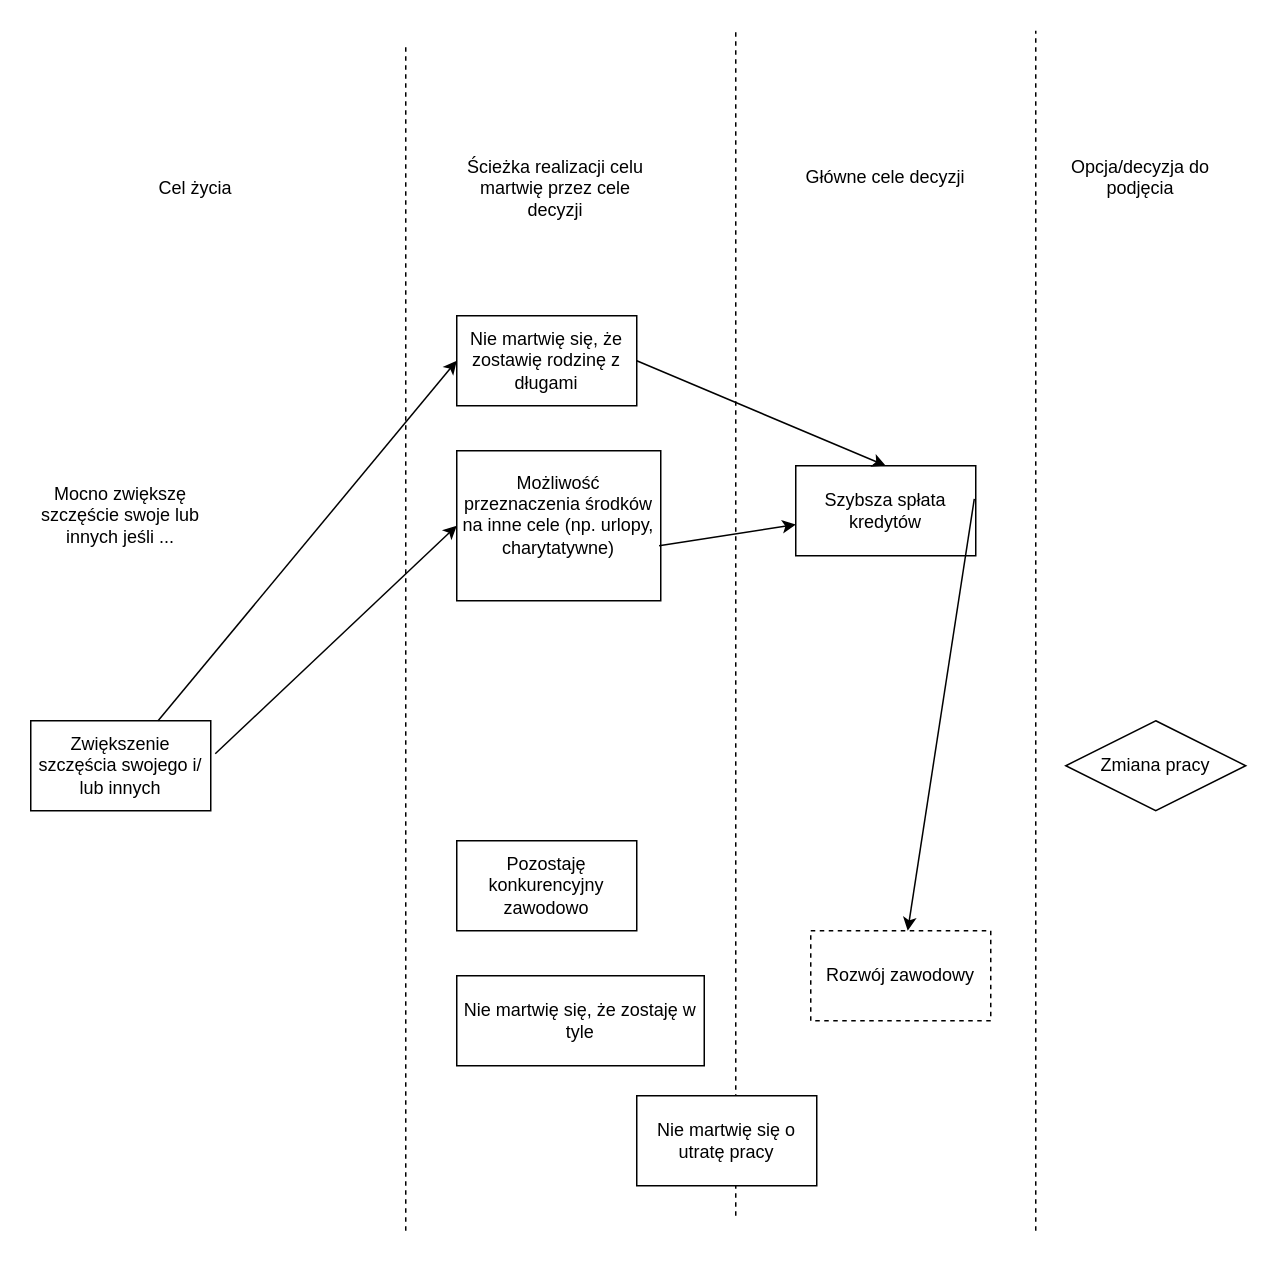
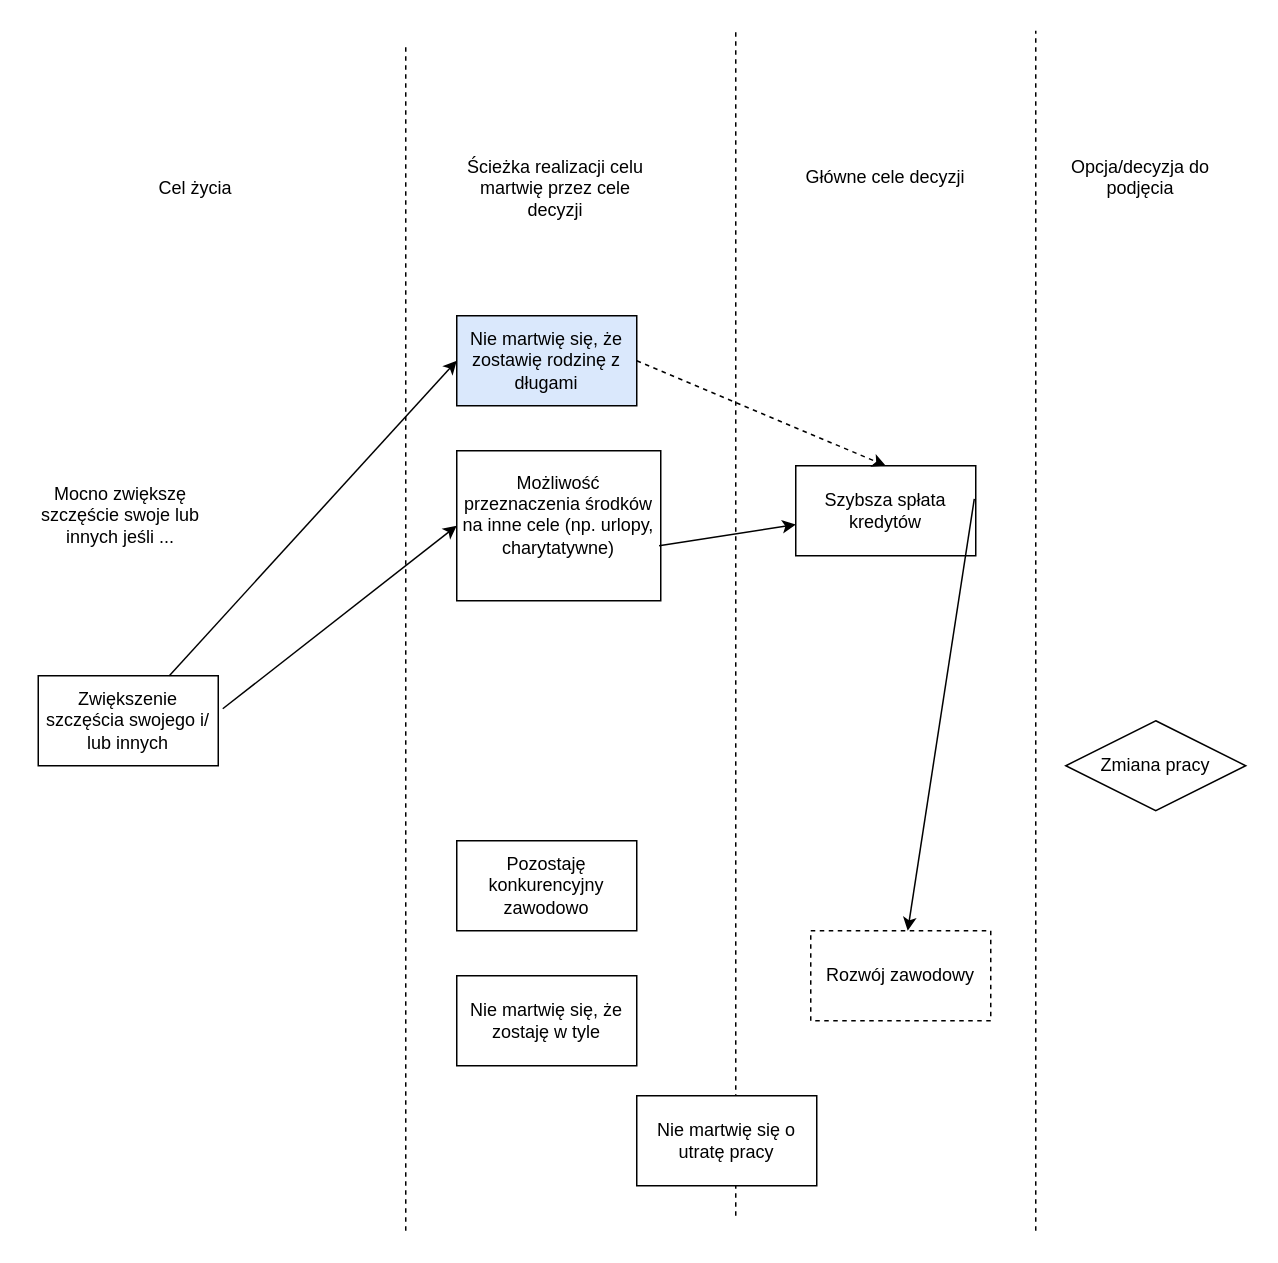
node "Nie martwię się, że zostawię rodzinę z długami": fillcolor #ffffff -> #dae8fc
edge "Nie martwię się, że zostawię rodzinę z długami" -> "Szybsza spłata kredytów": style solid -> dashed
node "Zwiększenie szczęścia swojego i/ lub innych": moved (121, 766) -> (128, 721)
node "Nie martwię się, że zostaję w tyle": size 248x90 -> 180x90
